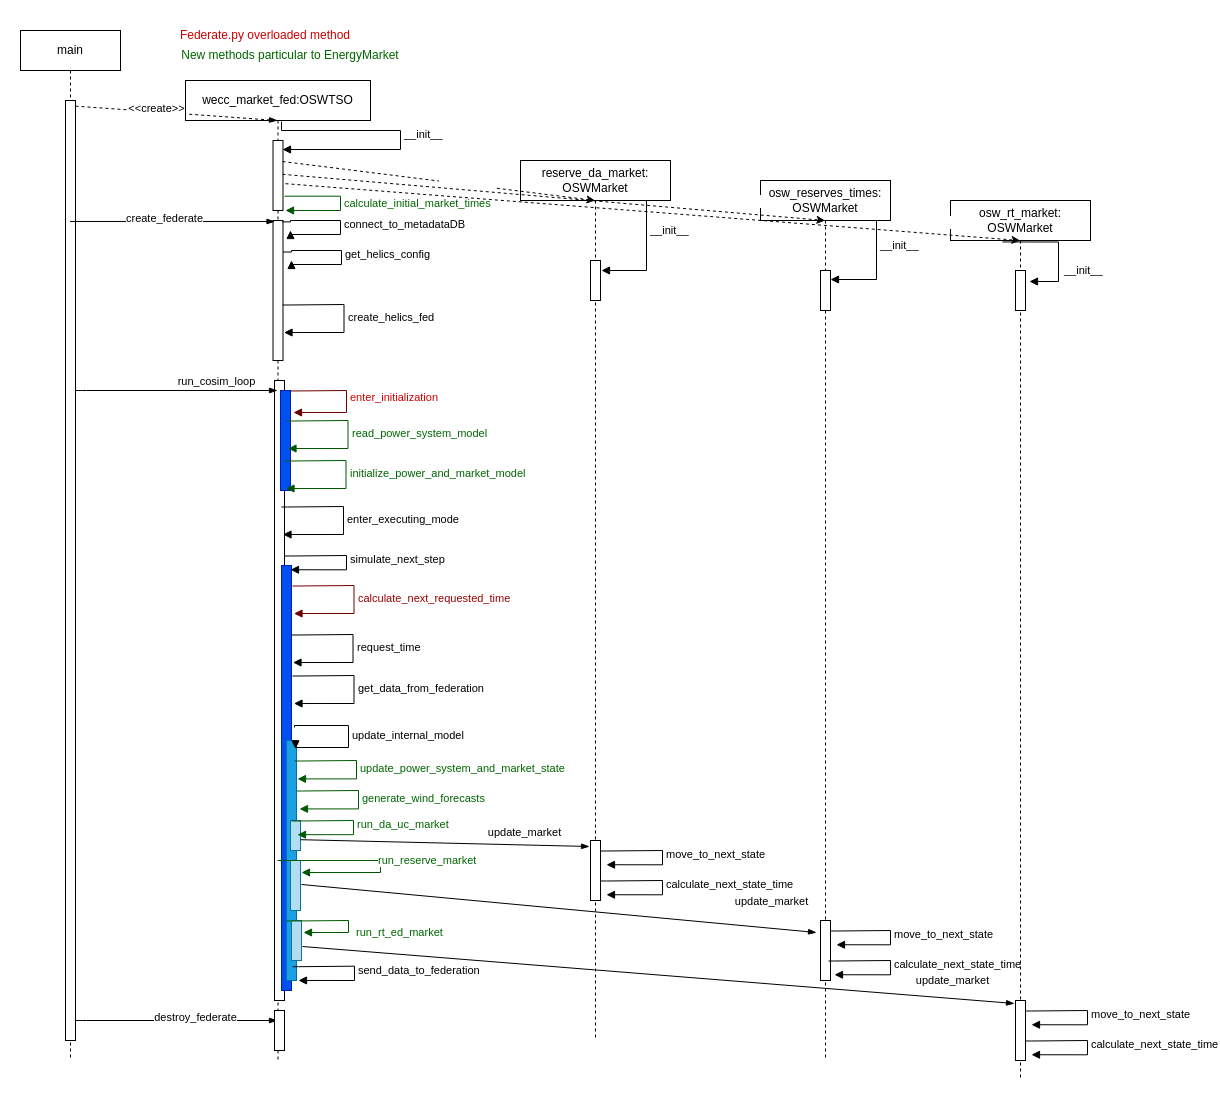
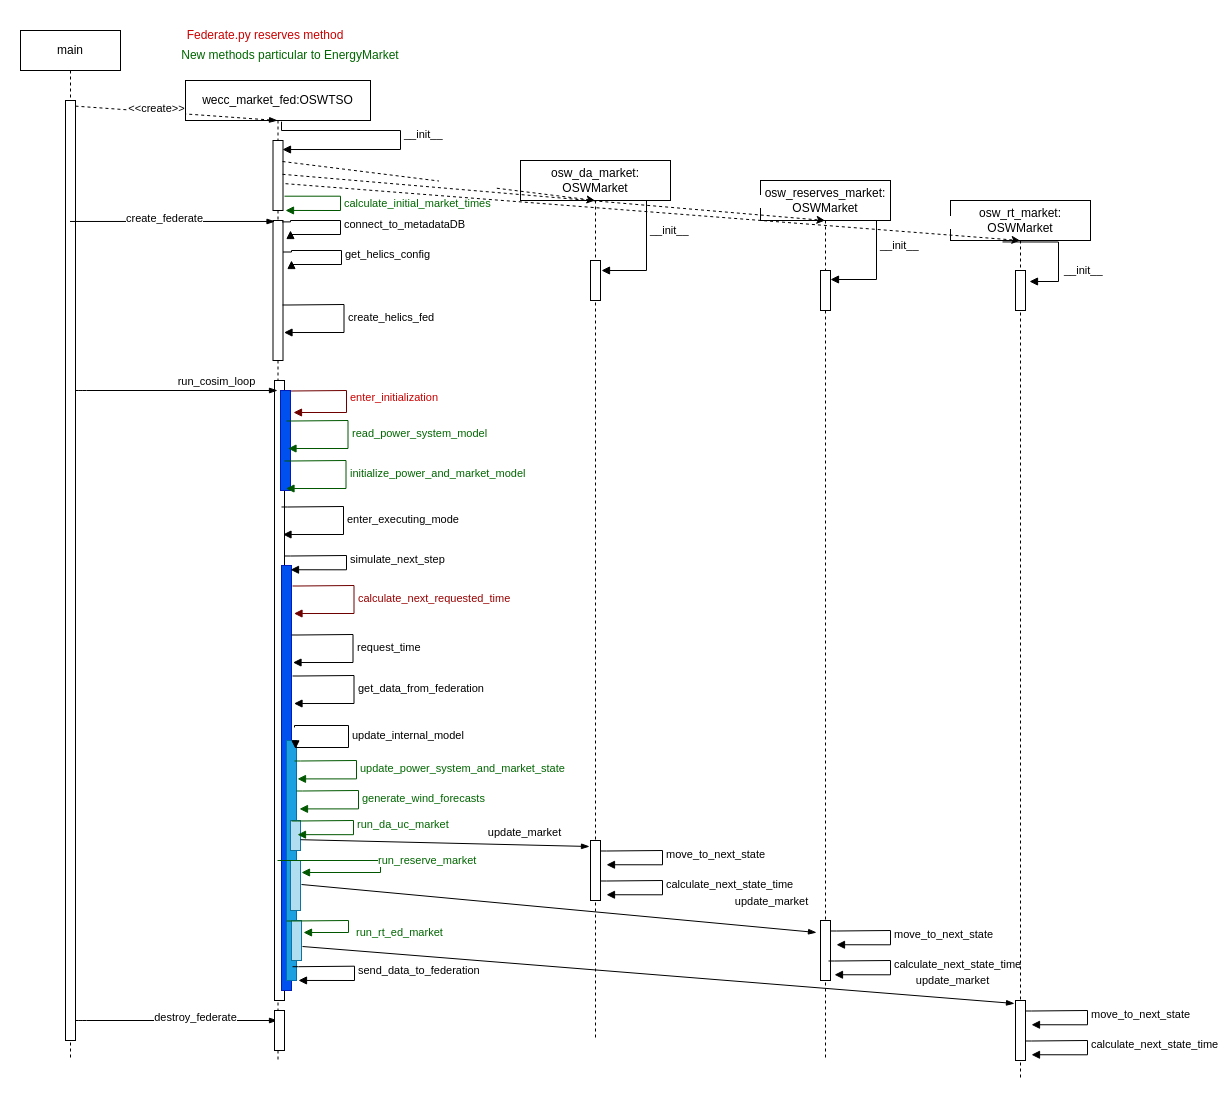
node "Federate.py overloaded method": label "Federate.py overloaded method" -> "Federate.py reserves method"
node "reserve_da_market: OSWMarket": label "reserve_da_market: OSWMarket" -> "osw_da_market: OSWMarket"
node "osw_reserves_times: OSWMarket": label "osw_reserves_times: OSWMarket" -> "osw_reserves_market: OSWMarket"
